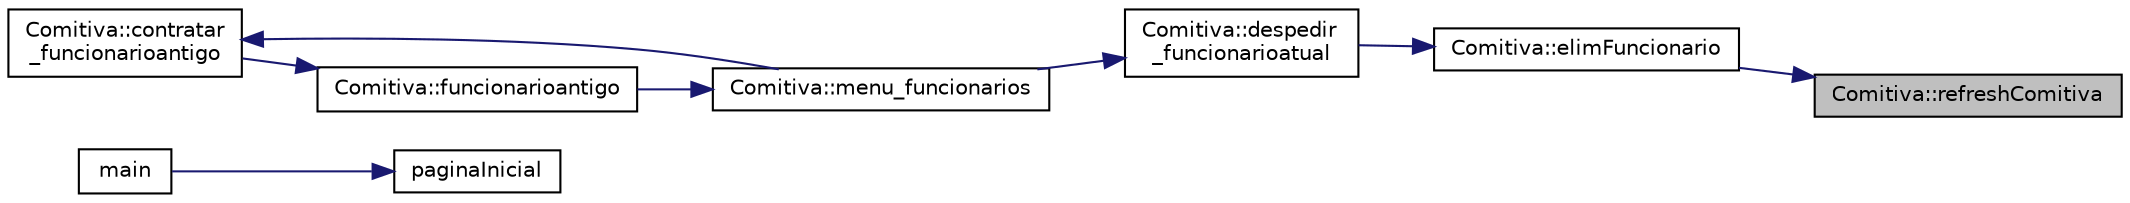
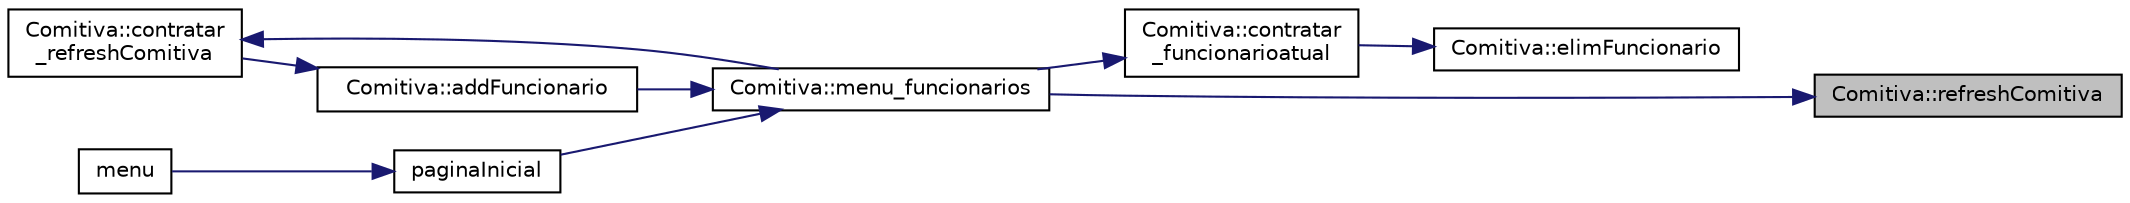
node "Comitiva::contratar _funcionarioantigo": label "Comitiva::contratar _funcionarioantigo" -> "Comitiva::contratar _refreshComitiva"
node "Comitiva::despedir _funcionarioatual": label "Comitiva::despedir _funcionarioatual" -> "Comitiva::contratar _funcionarioatual"
edge "Comitiva::elimFuncionario" -> "Comitiva::refreshComitiva": now "Comitiva::menu_funcionarios" -> "Comitiva::refreshComitiva"
node "Comitiva::funcionarioantigo": label "Comitiva::funcionarioantigo" -> "Comitiva::addFuncionario"
edge "paginaInicial" -> "Comitiva::menu_funcionarios": added
node "main": label "main" -> "menu"
